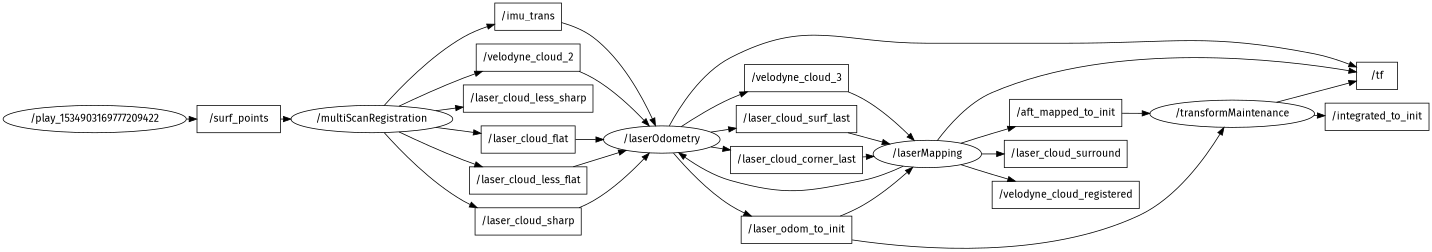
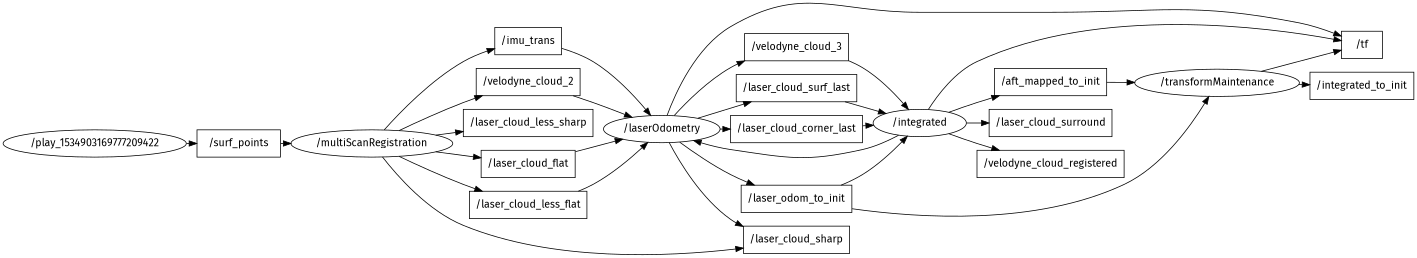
node "/laserMapping": label "/laserMapping" -> "/integrated"
edge "/laser_cloud_sharp" -> "/laserOdometry": reversed
